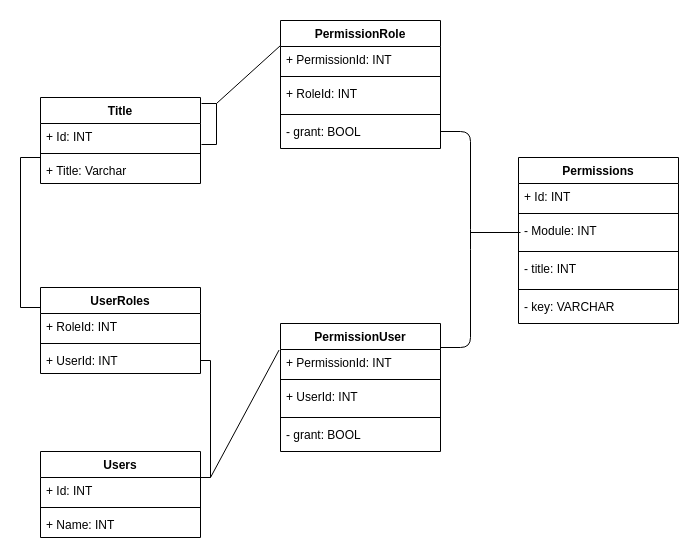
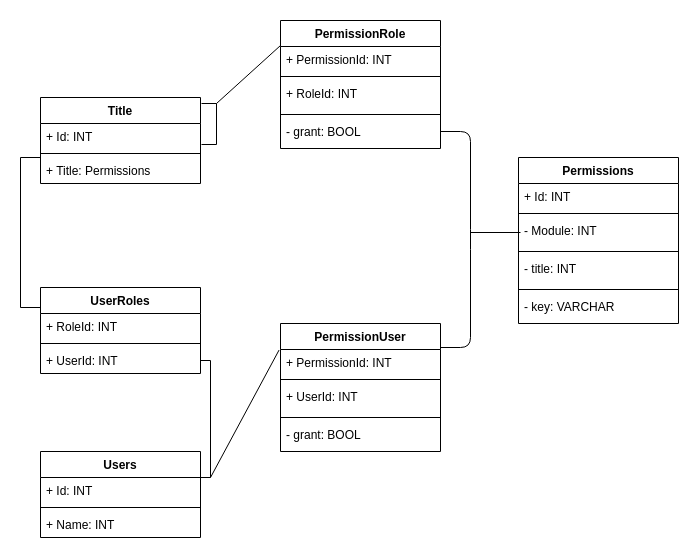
node "+ Title: Varchar": label "+ Title: Varchar" -> "+ Title: Permissions"
